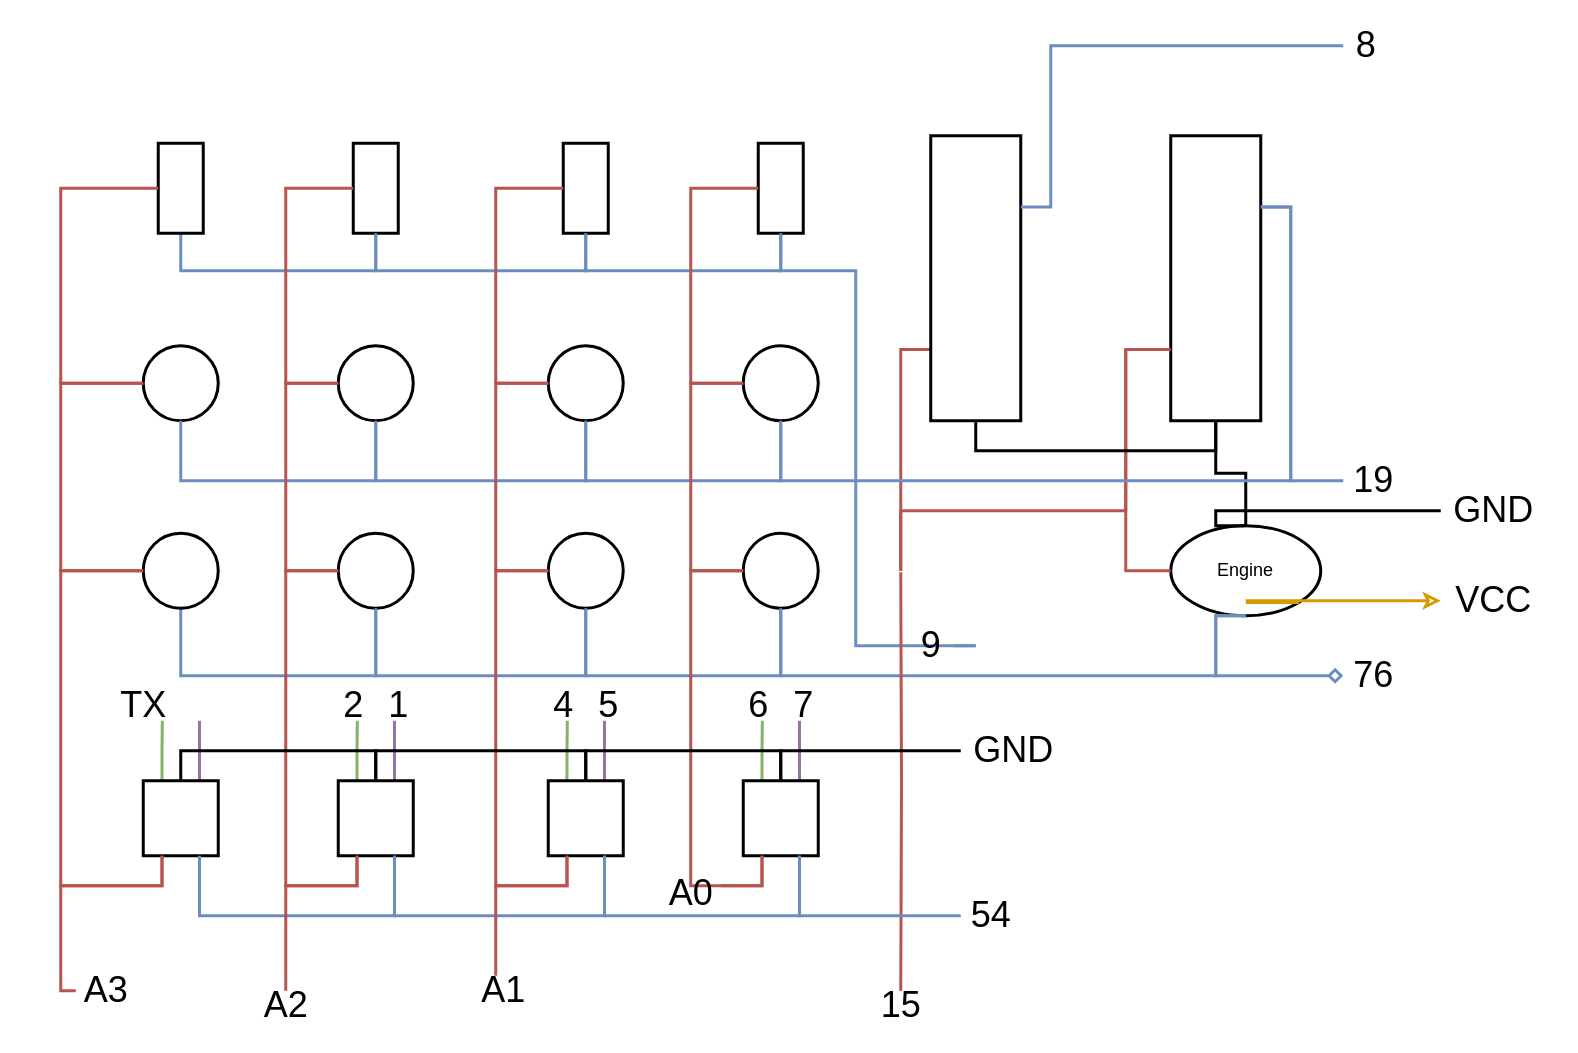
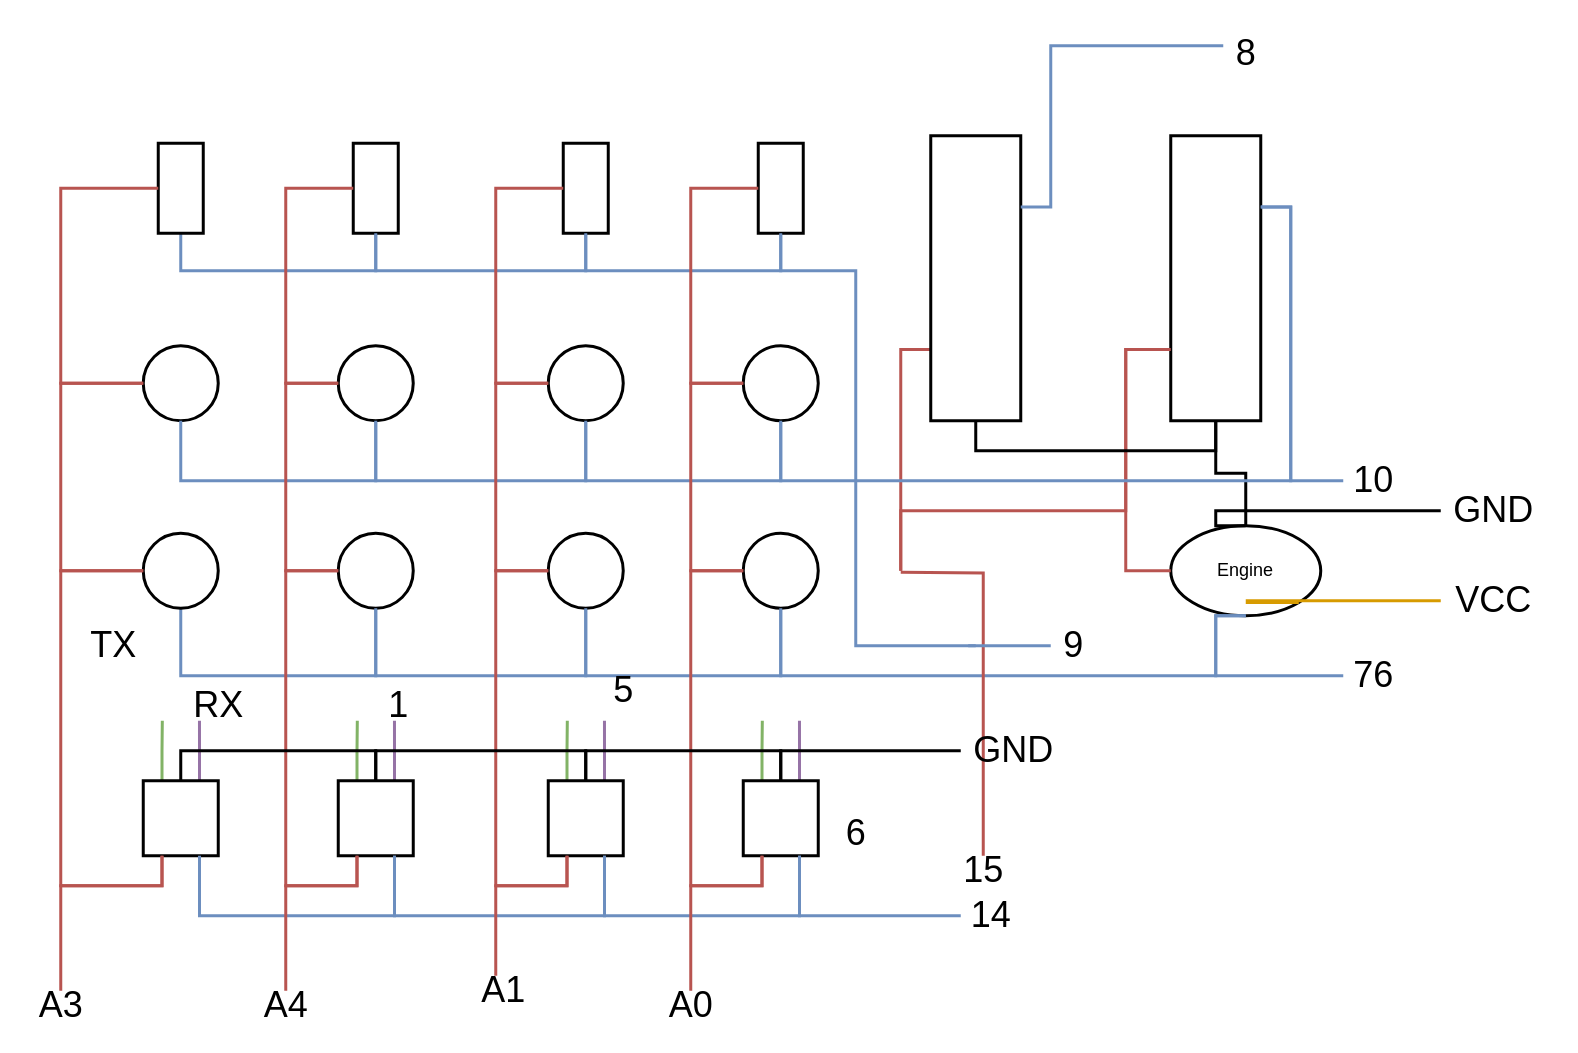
node "8": moved (1366, 46) -> (1246, 53)
node "19": label "19" -> "10"
edge "Engine" -> "VCC": arrowhead classic -> none
node "9": moved (931, 646) -> (1073, 646)
edge "Engine" -> "76": arrowhead diamond -> none
node "TX": moved (143, 706) -> (113, 646)
node "RX": added
node "2": removed
node "4": removed
node "5": moved (608, 706) -> (623, 691)
node "6": moved (758, 706) -> (856, 833)
node "7": removed
node "A0": moved (691, 893) -> (691, 1006)
node "54": label "54" -> "14"
node "A3": moved (106, 991) -> (61, 1006)
node "A2": label "A2" -> "A4"
node "15": moved (901, 1006) -> (983, 871)
